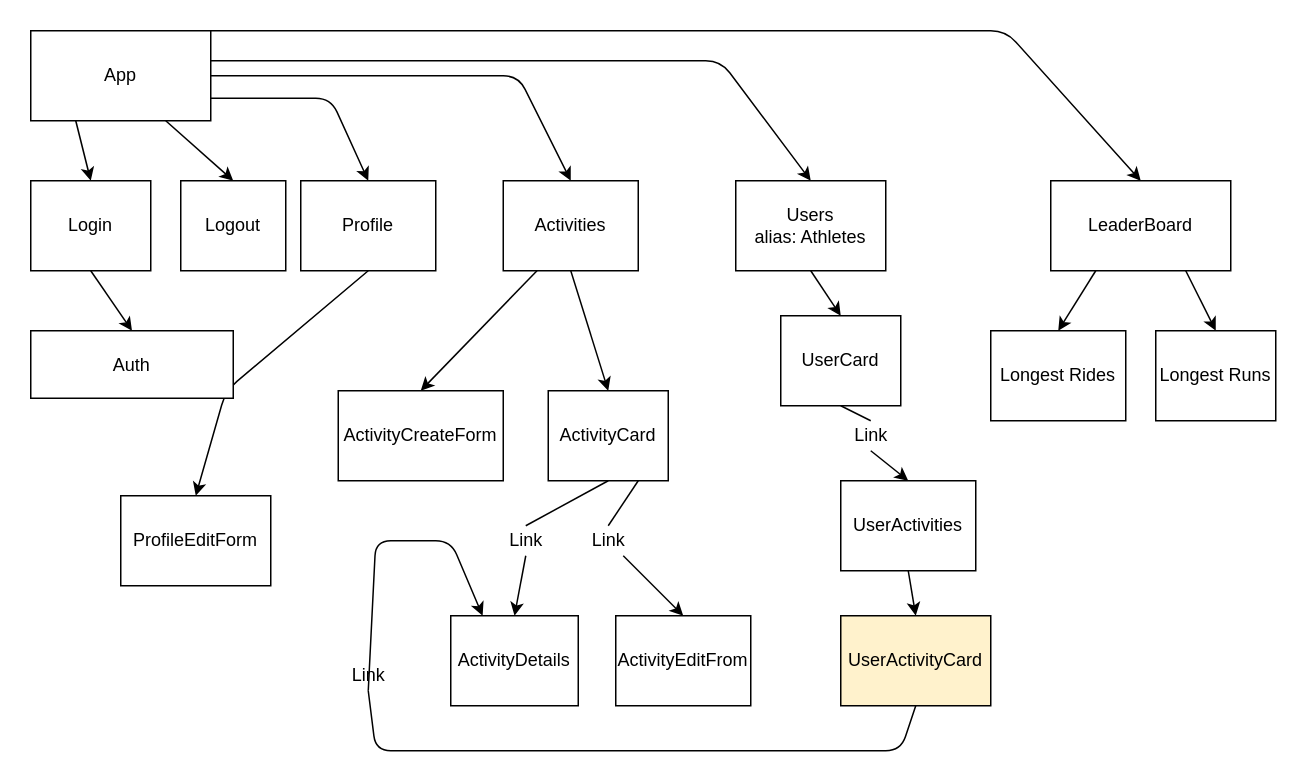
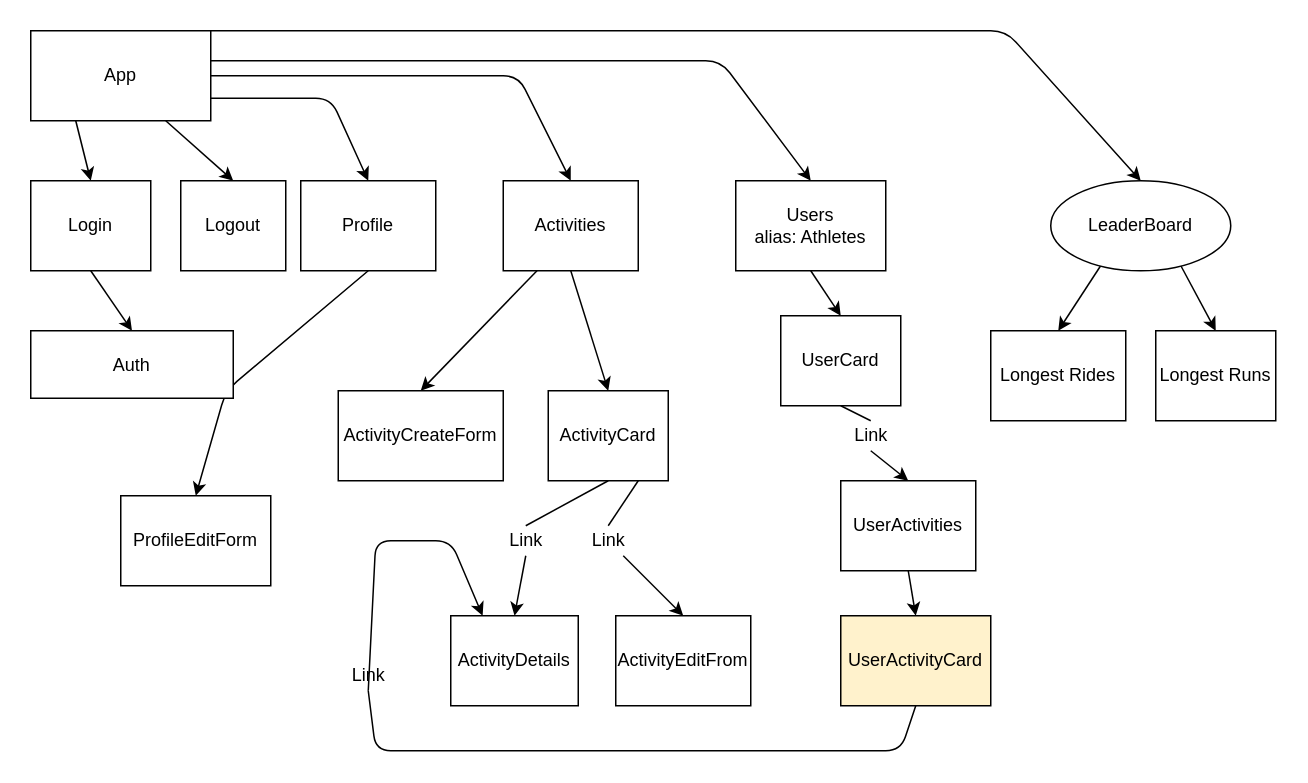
node "LeaderBoard": shape rectangle -> ellipse
